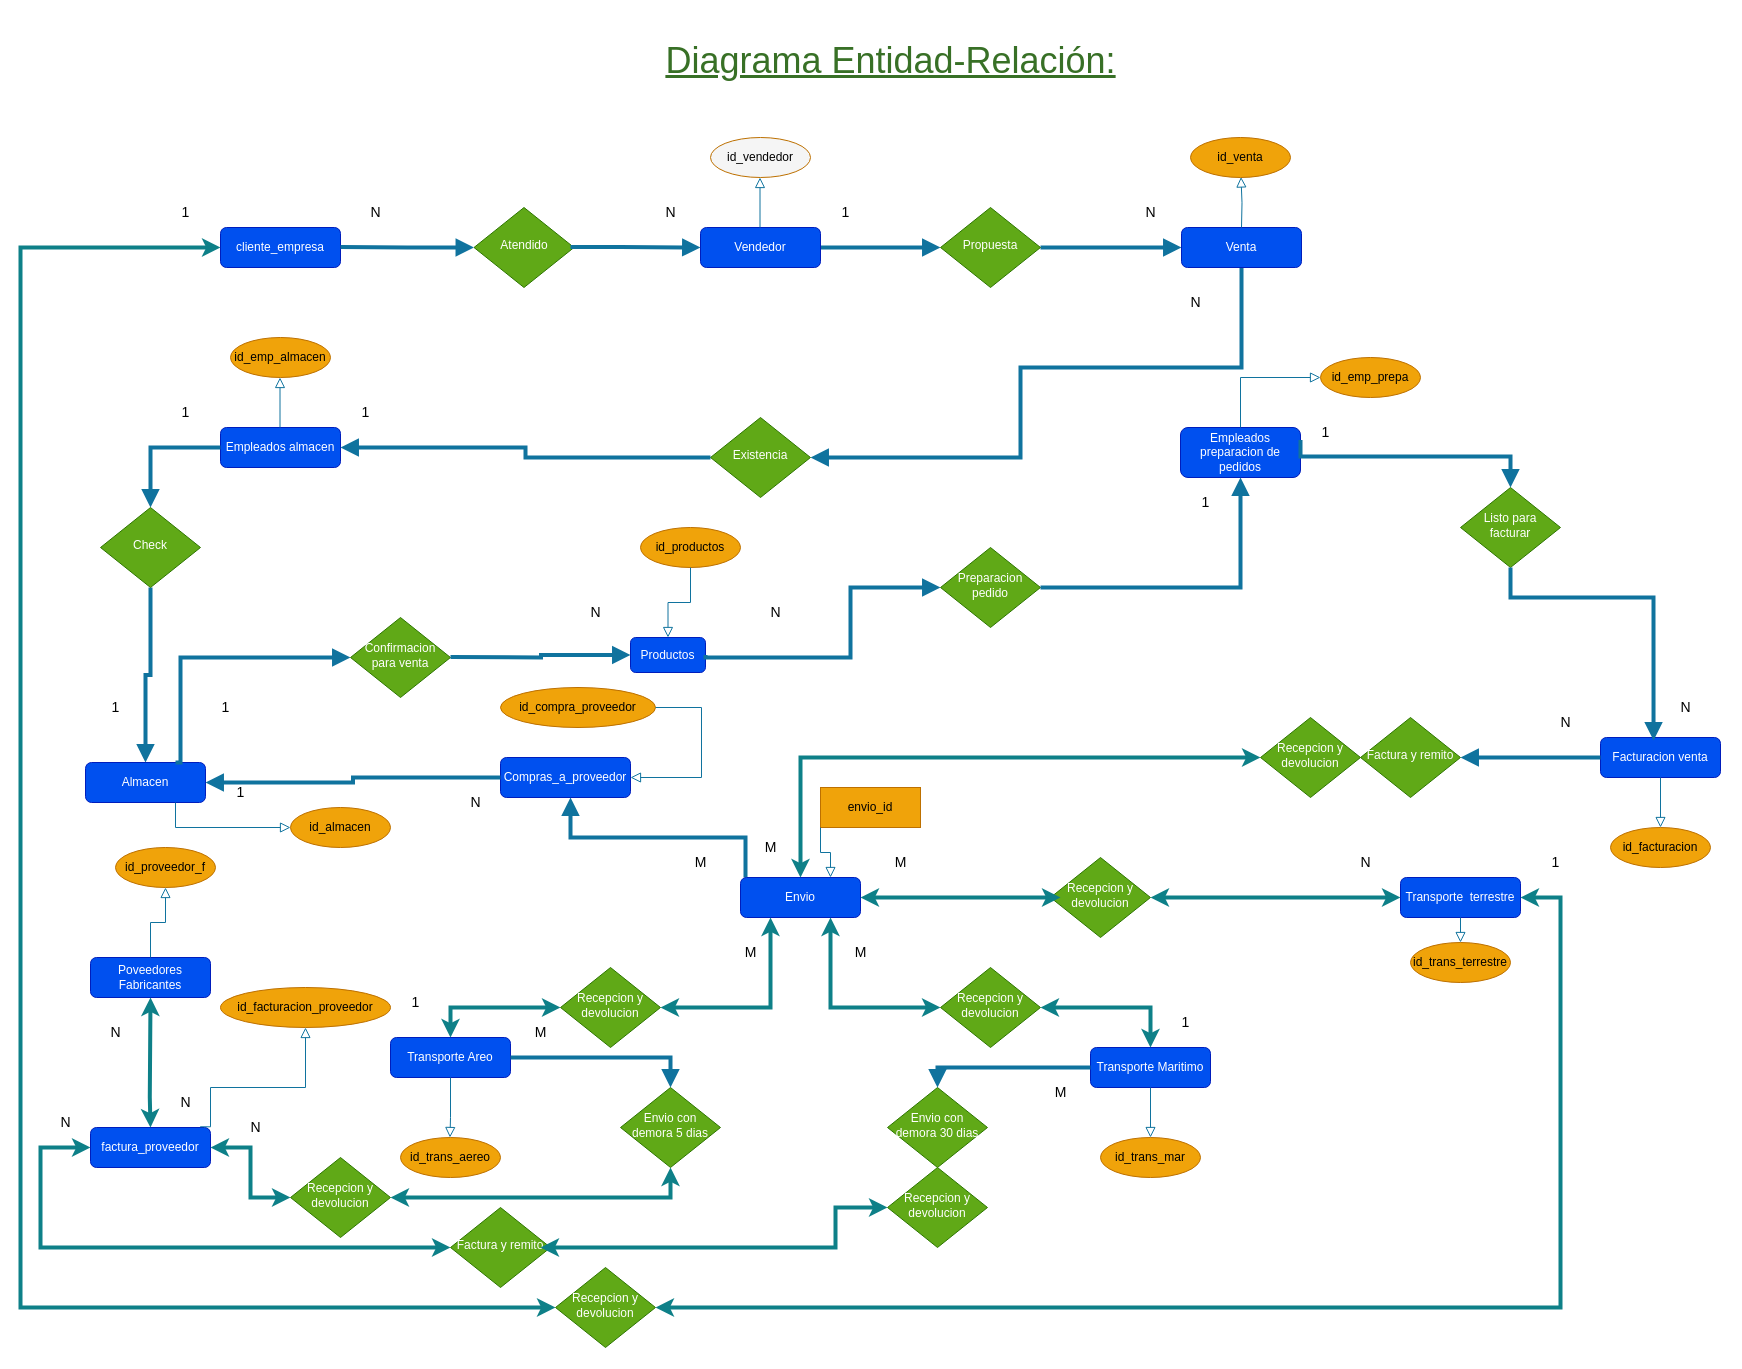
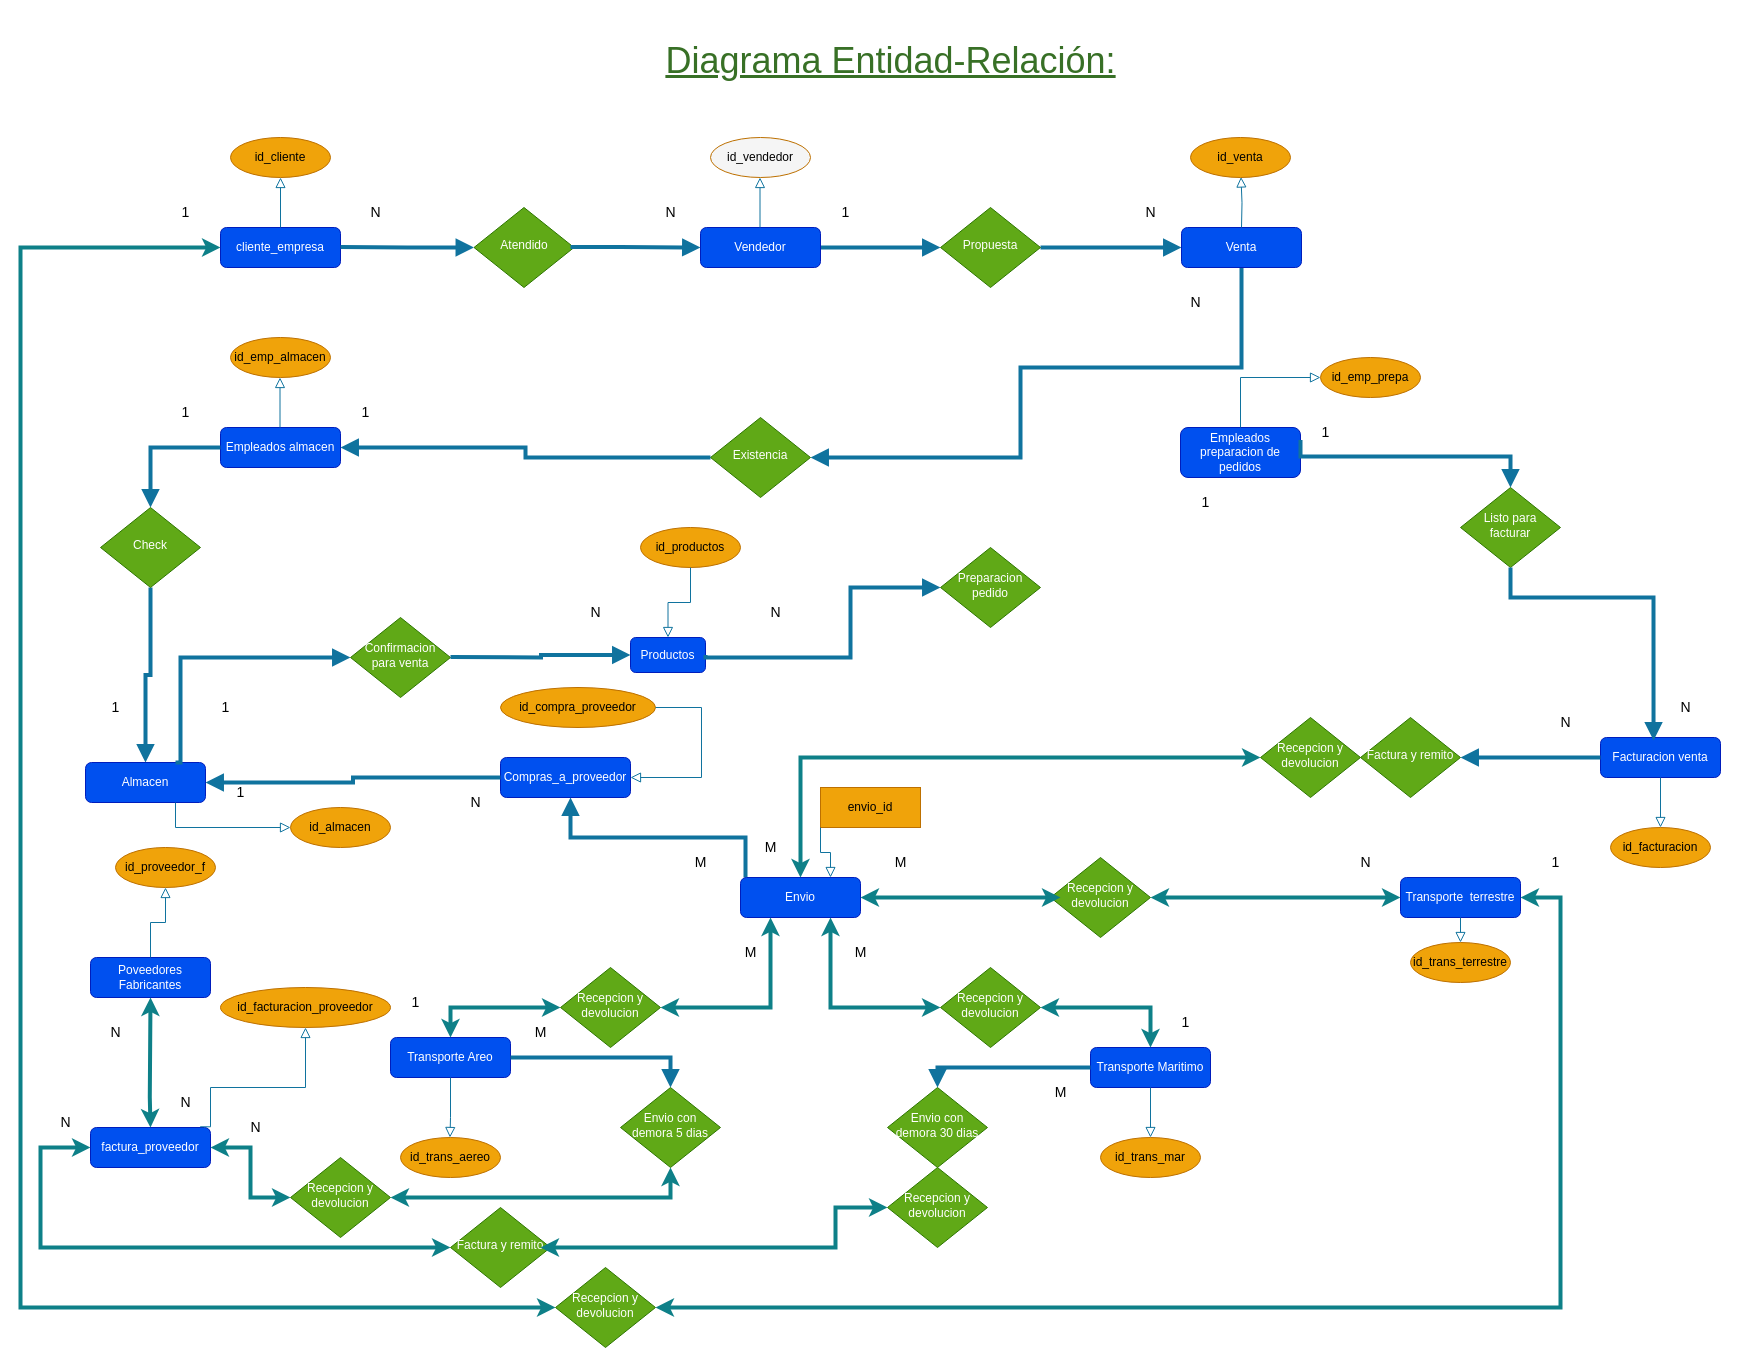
node "id_cliente": added
edge "cliente_empresa" -> "id_cliente": added
edge "Preparacion pedido" -> "Empleados preparacion de pedidos": removed
